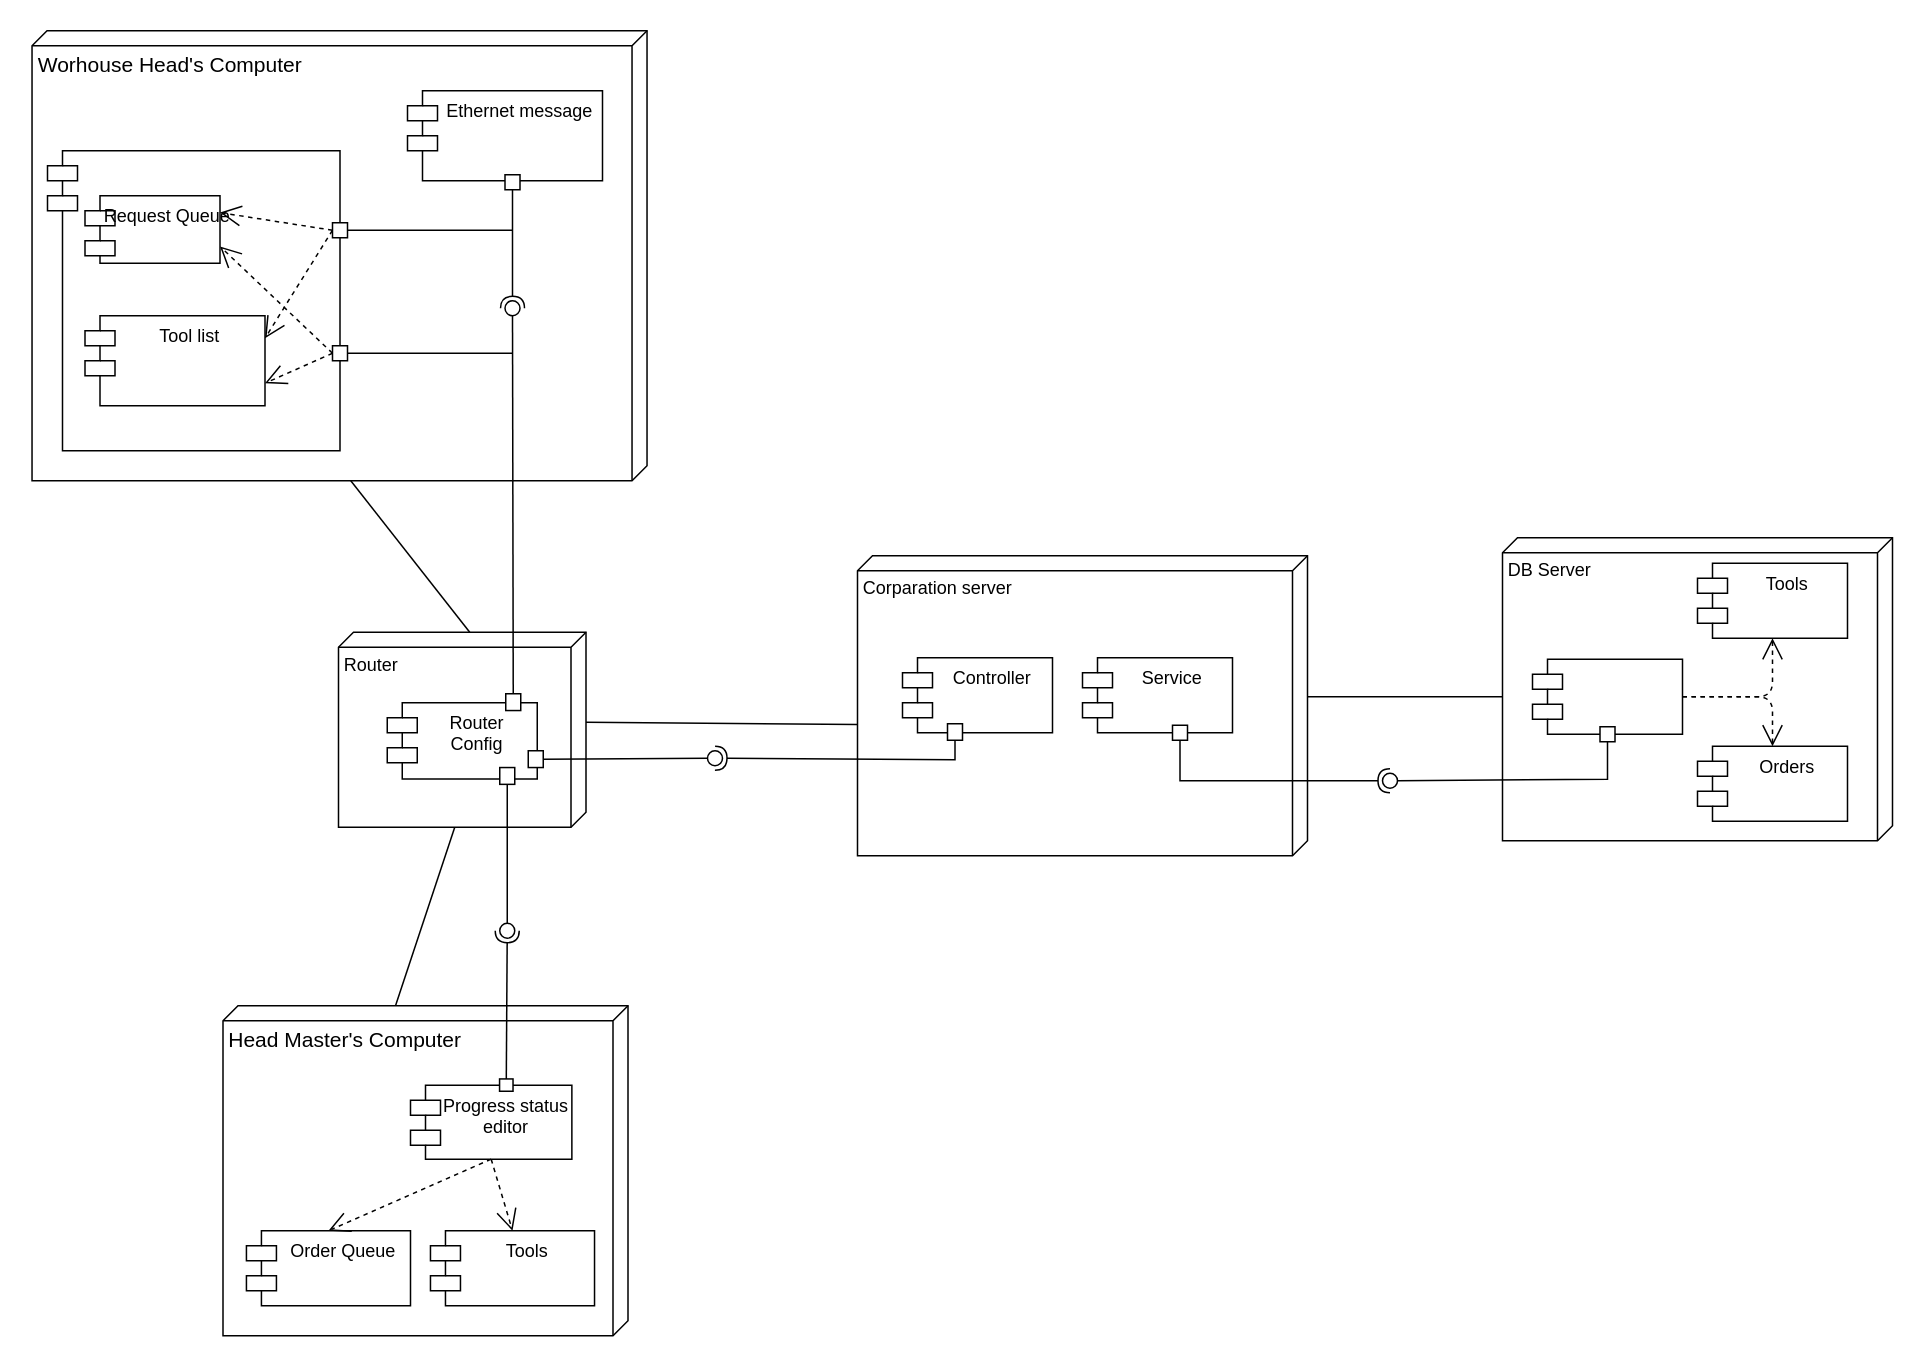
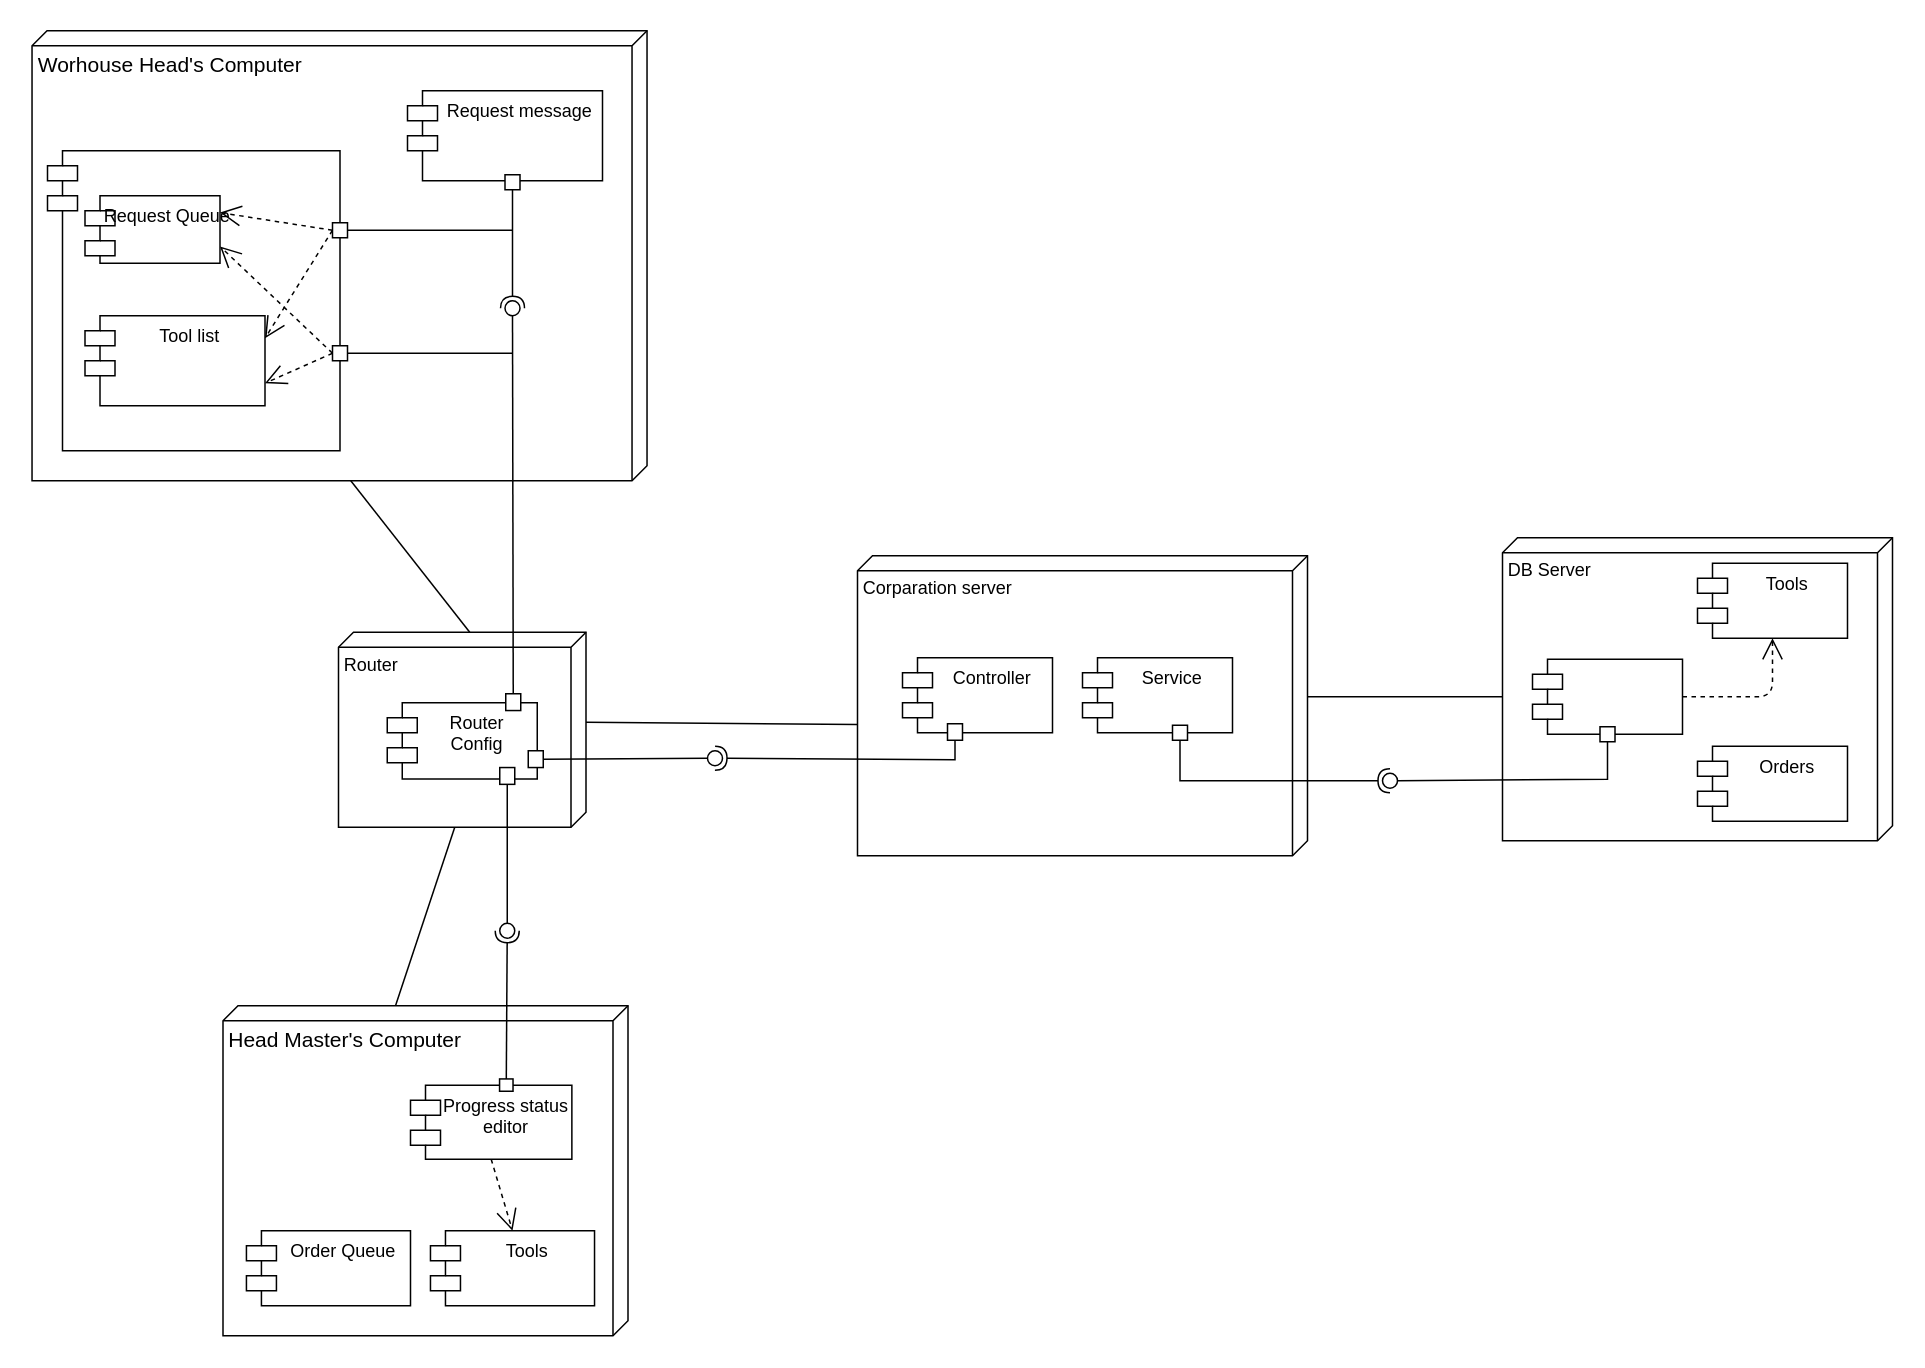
node "Ethernet message": label "Ethernet message" -> "Request message"
edge "Transaction" -> "Orders": removed
edge "Progress status editor" -> "Order Queue": removed
